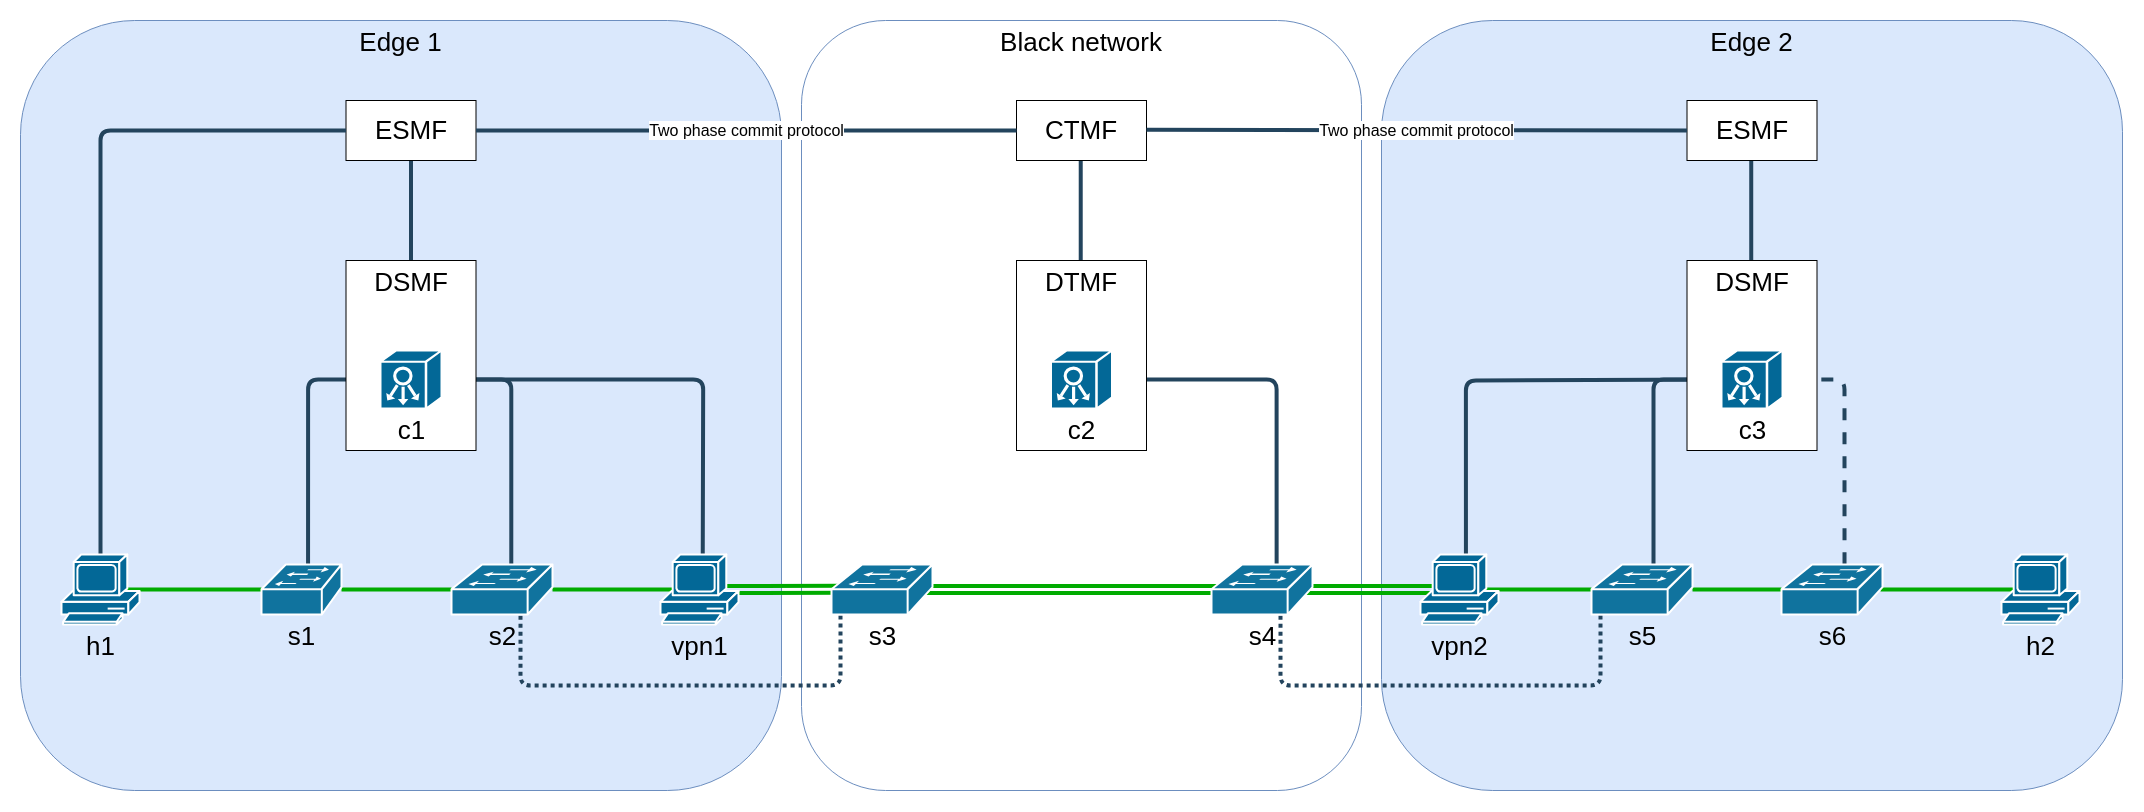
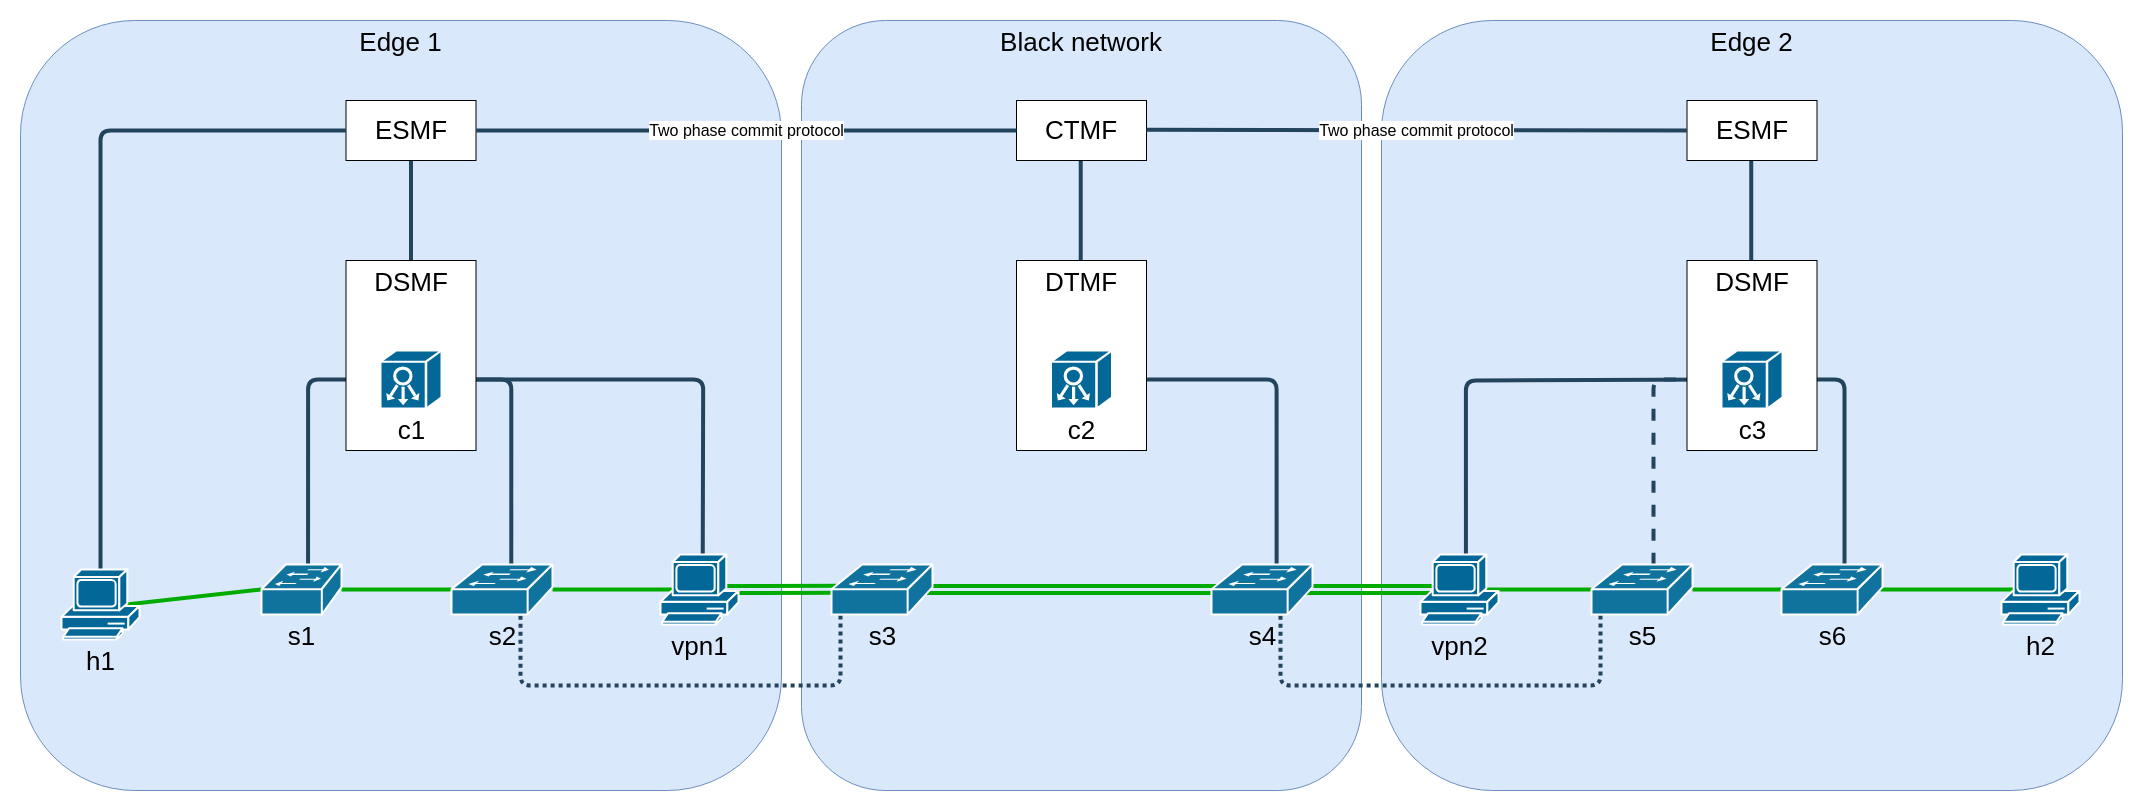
node "Black network": fillcolor #ffffff -> #dae8fc
edge "c3" -- "s6": style dashed -> solid
edge "c3" -- "s5": style solid -> dashed
node "h1": moved (101, 590) -> (101, 605)
